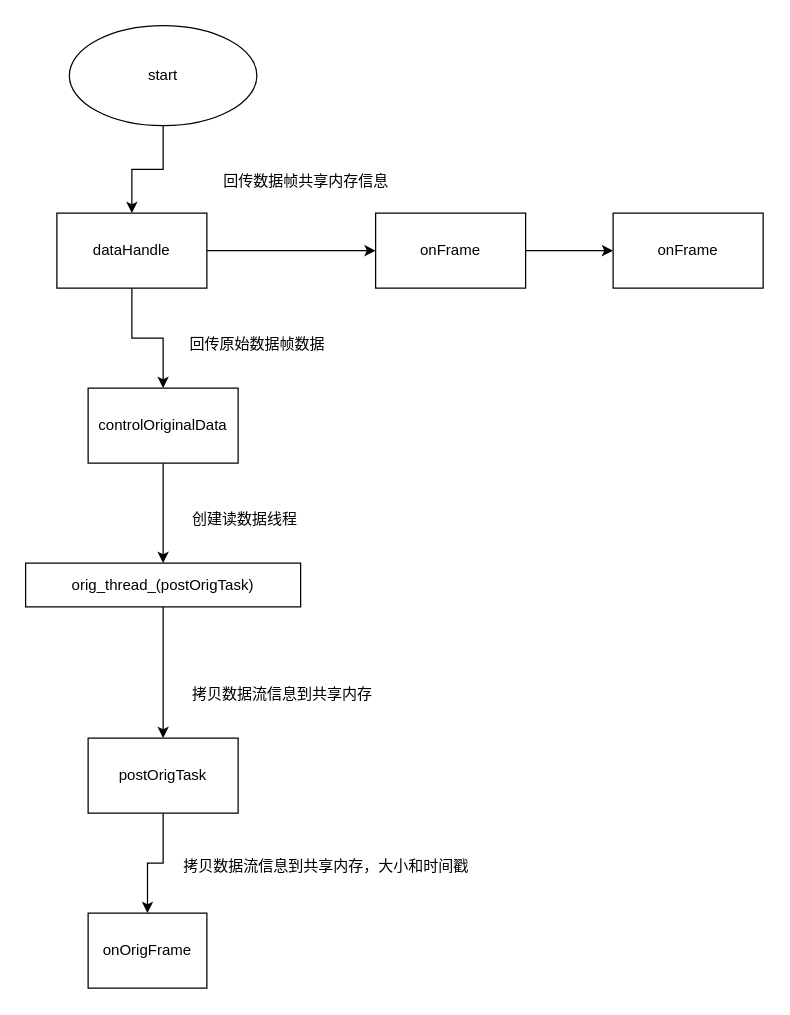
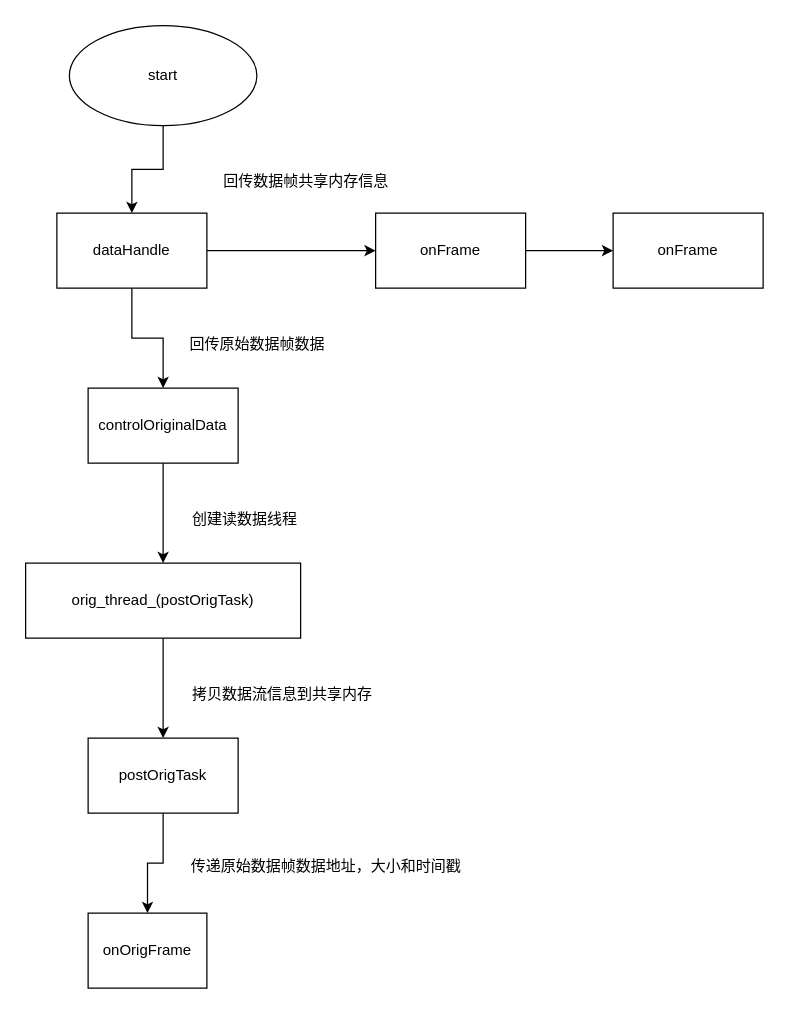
node "orig_thread_(postOrigTask)": size 275x44 -> 275x75
node "拷贝数据流信息到共享内存，大小和时间戳": label "拷贝数据流信息到共享内存，大小和时间戳" -> "传递原始数据帧数据地址，大小和时间戳"
